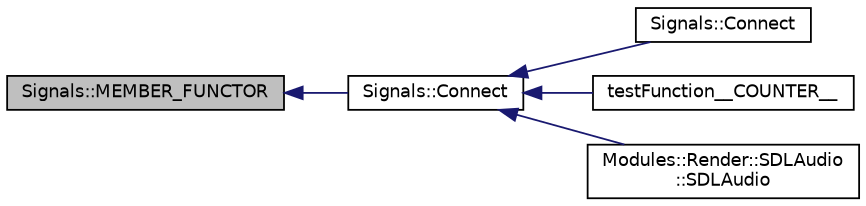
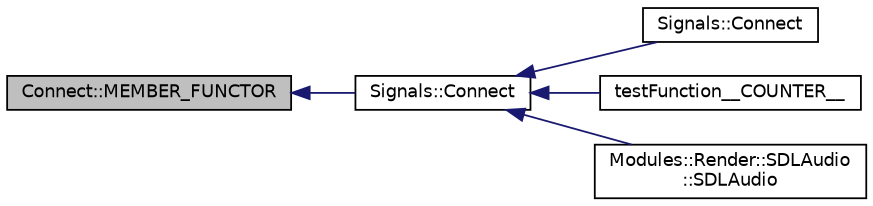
node "Signals::MEMBER_FUNCTOR": label "Signals::MEMBER_FUNCTOR" -> "Connect::MEMBER_FUNCTOR"
